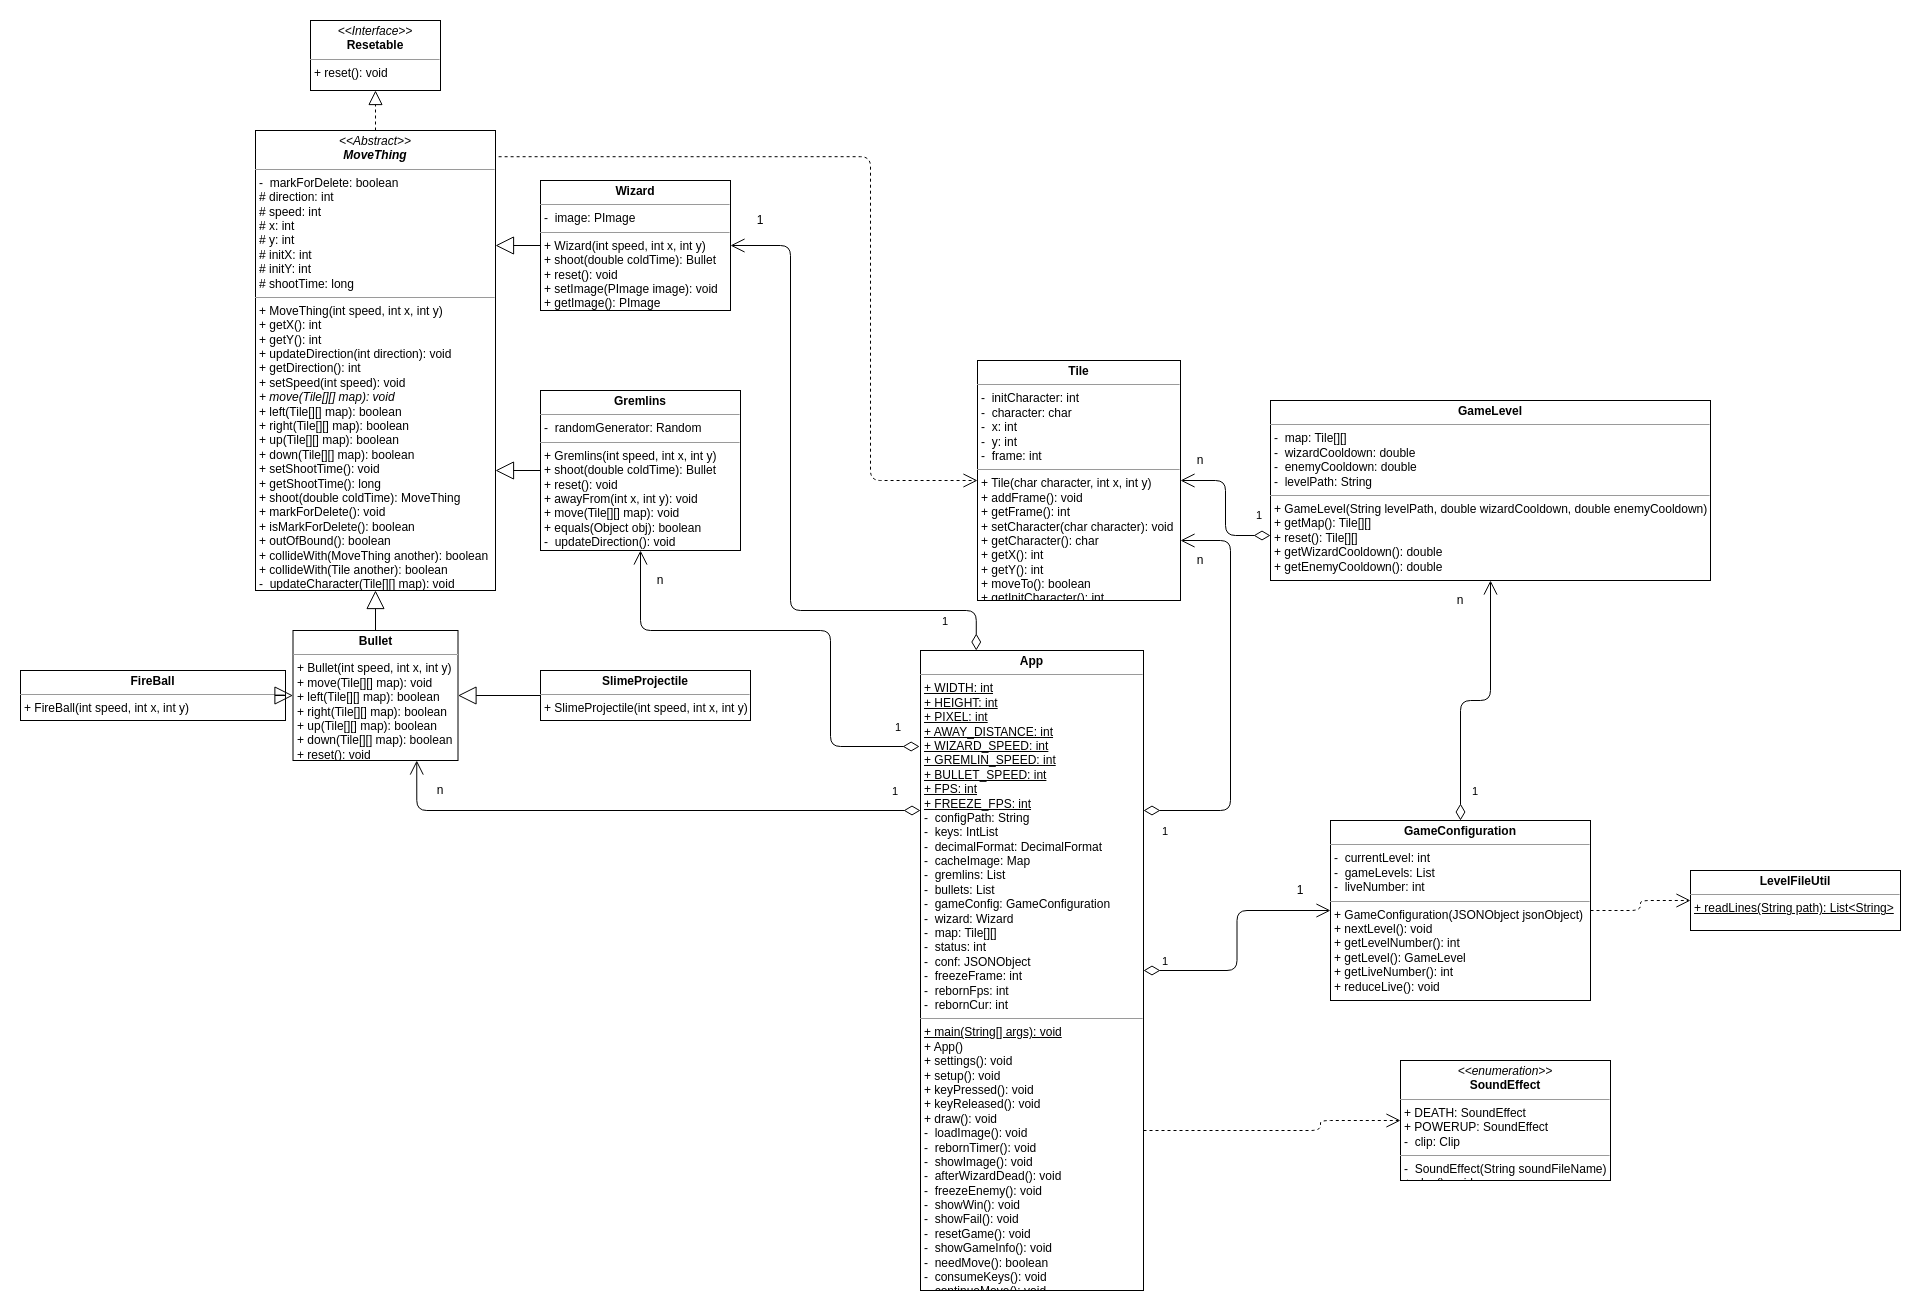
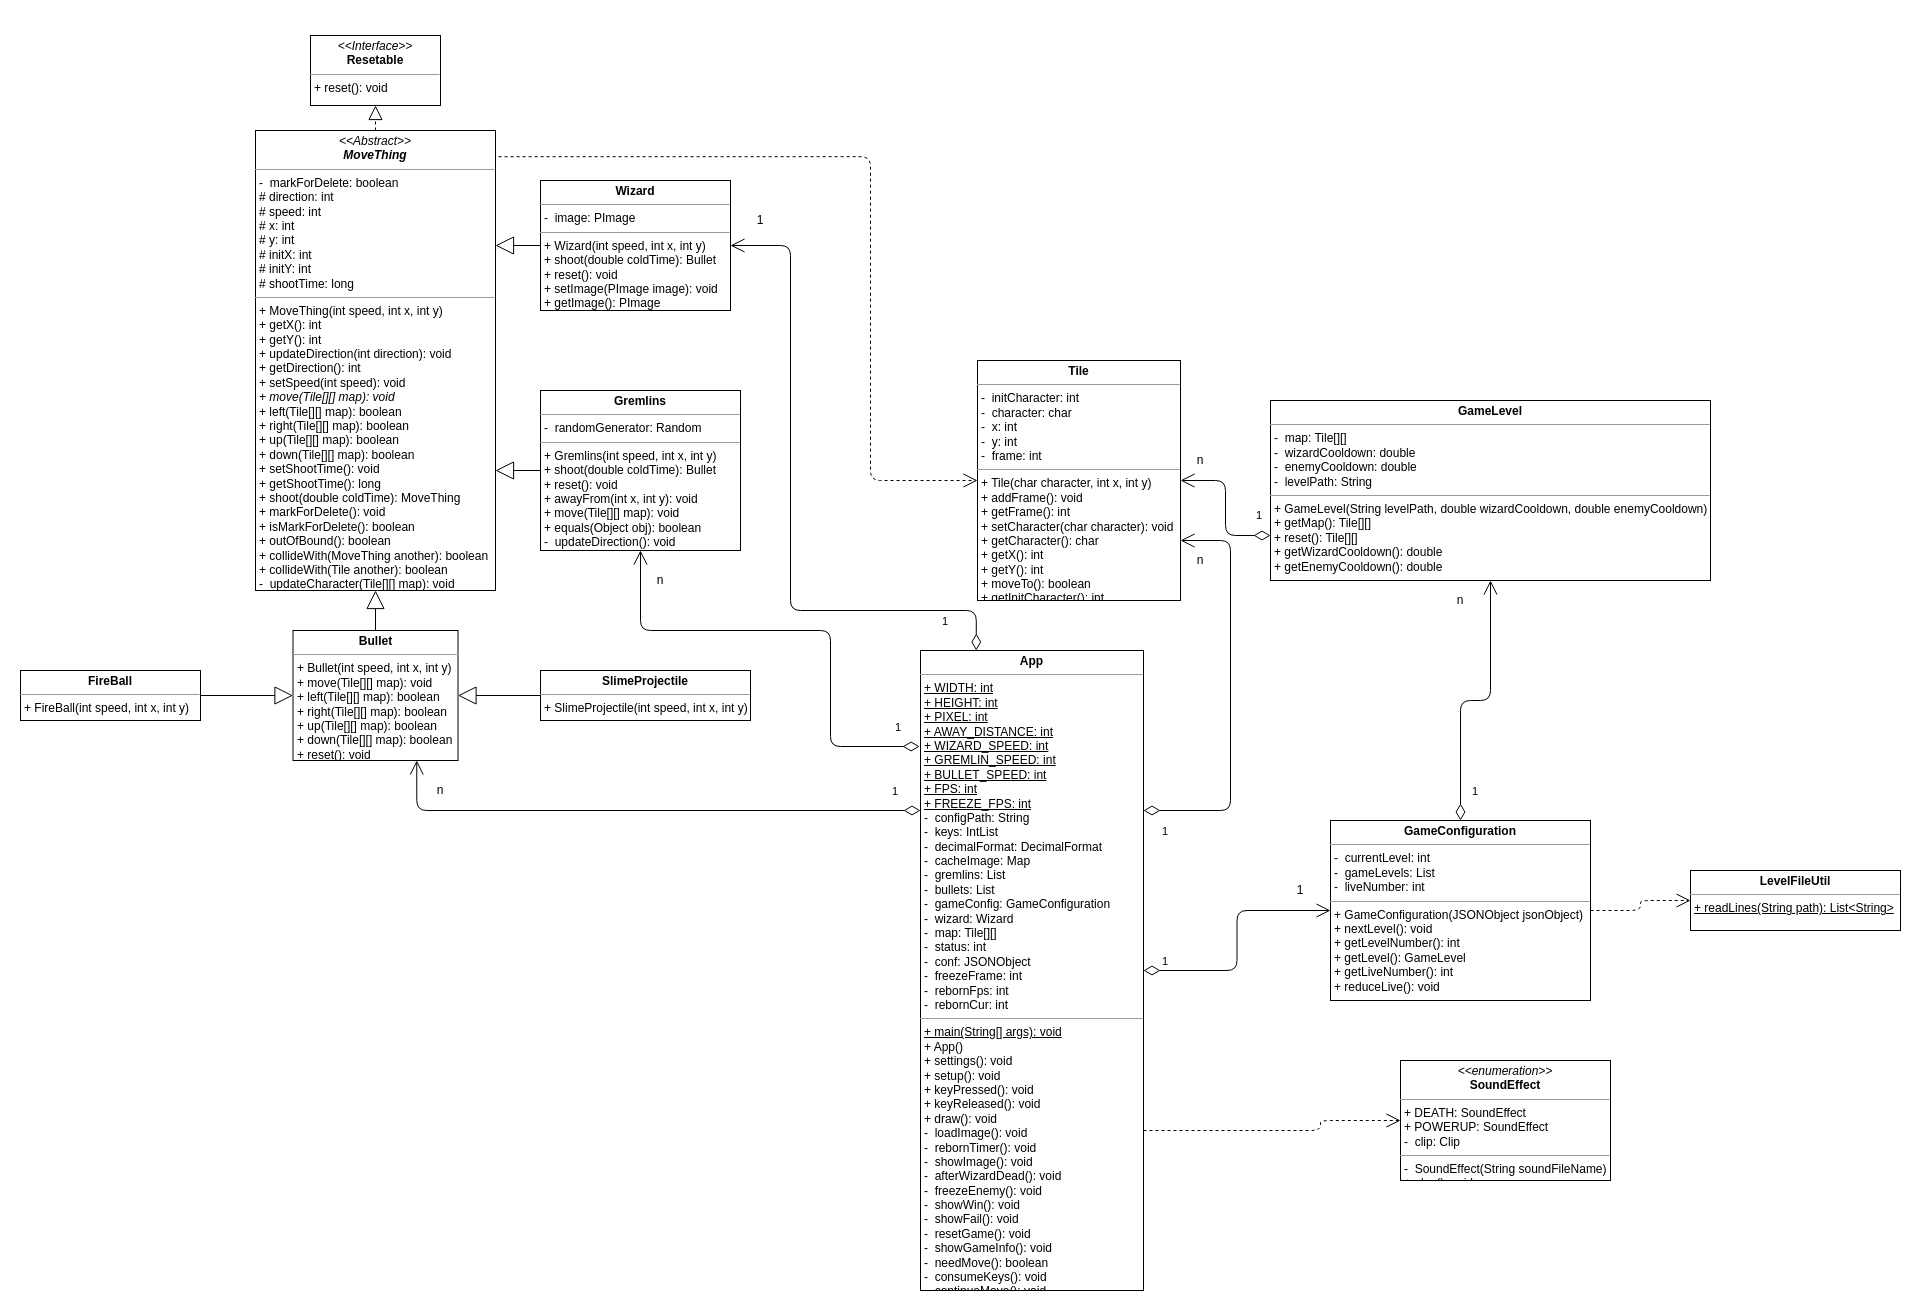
node "<<Interface>> Resetable + reset(): void": moved (376, 56) -> (376, 71)
node "FireBall + FireBall(int speed, int x, int y)": size 265x50 -> 180x50
